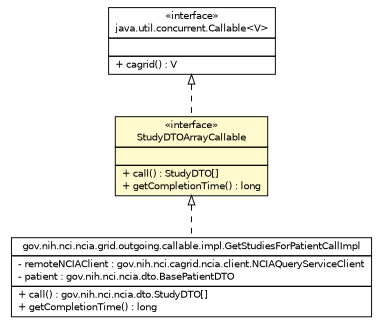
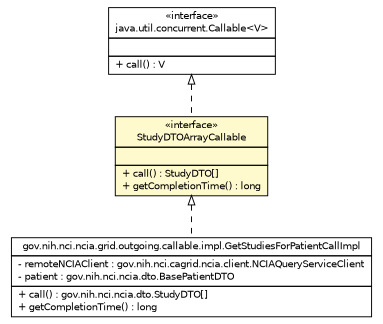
node "java.util.concurrent.Callable<V>": text "+ cagrid() : V" -> "+ call() : V"
